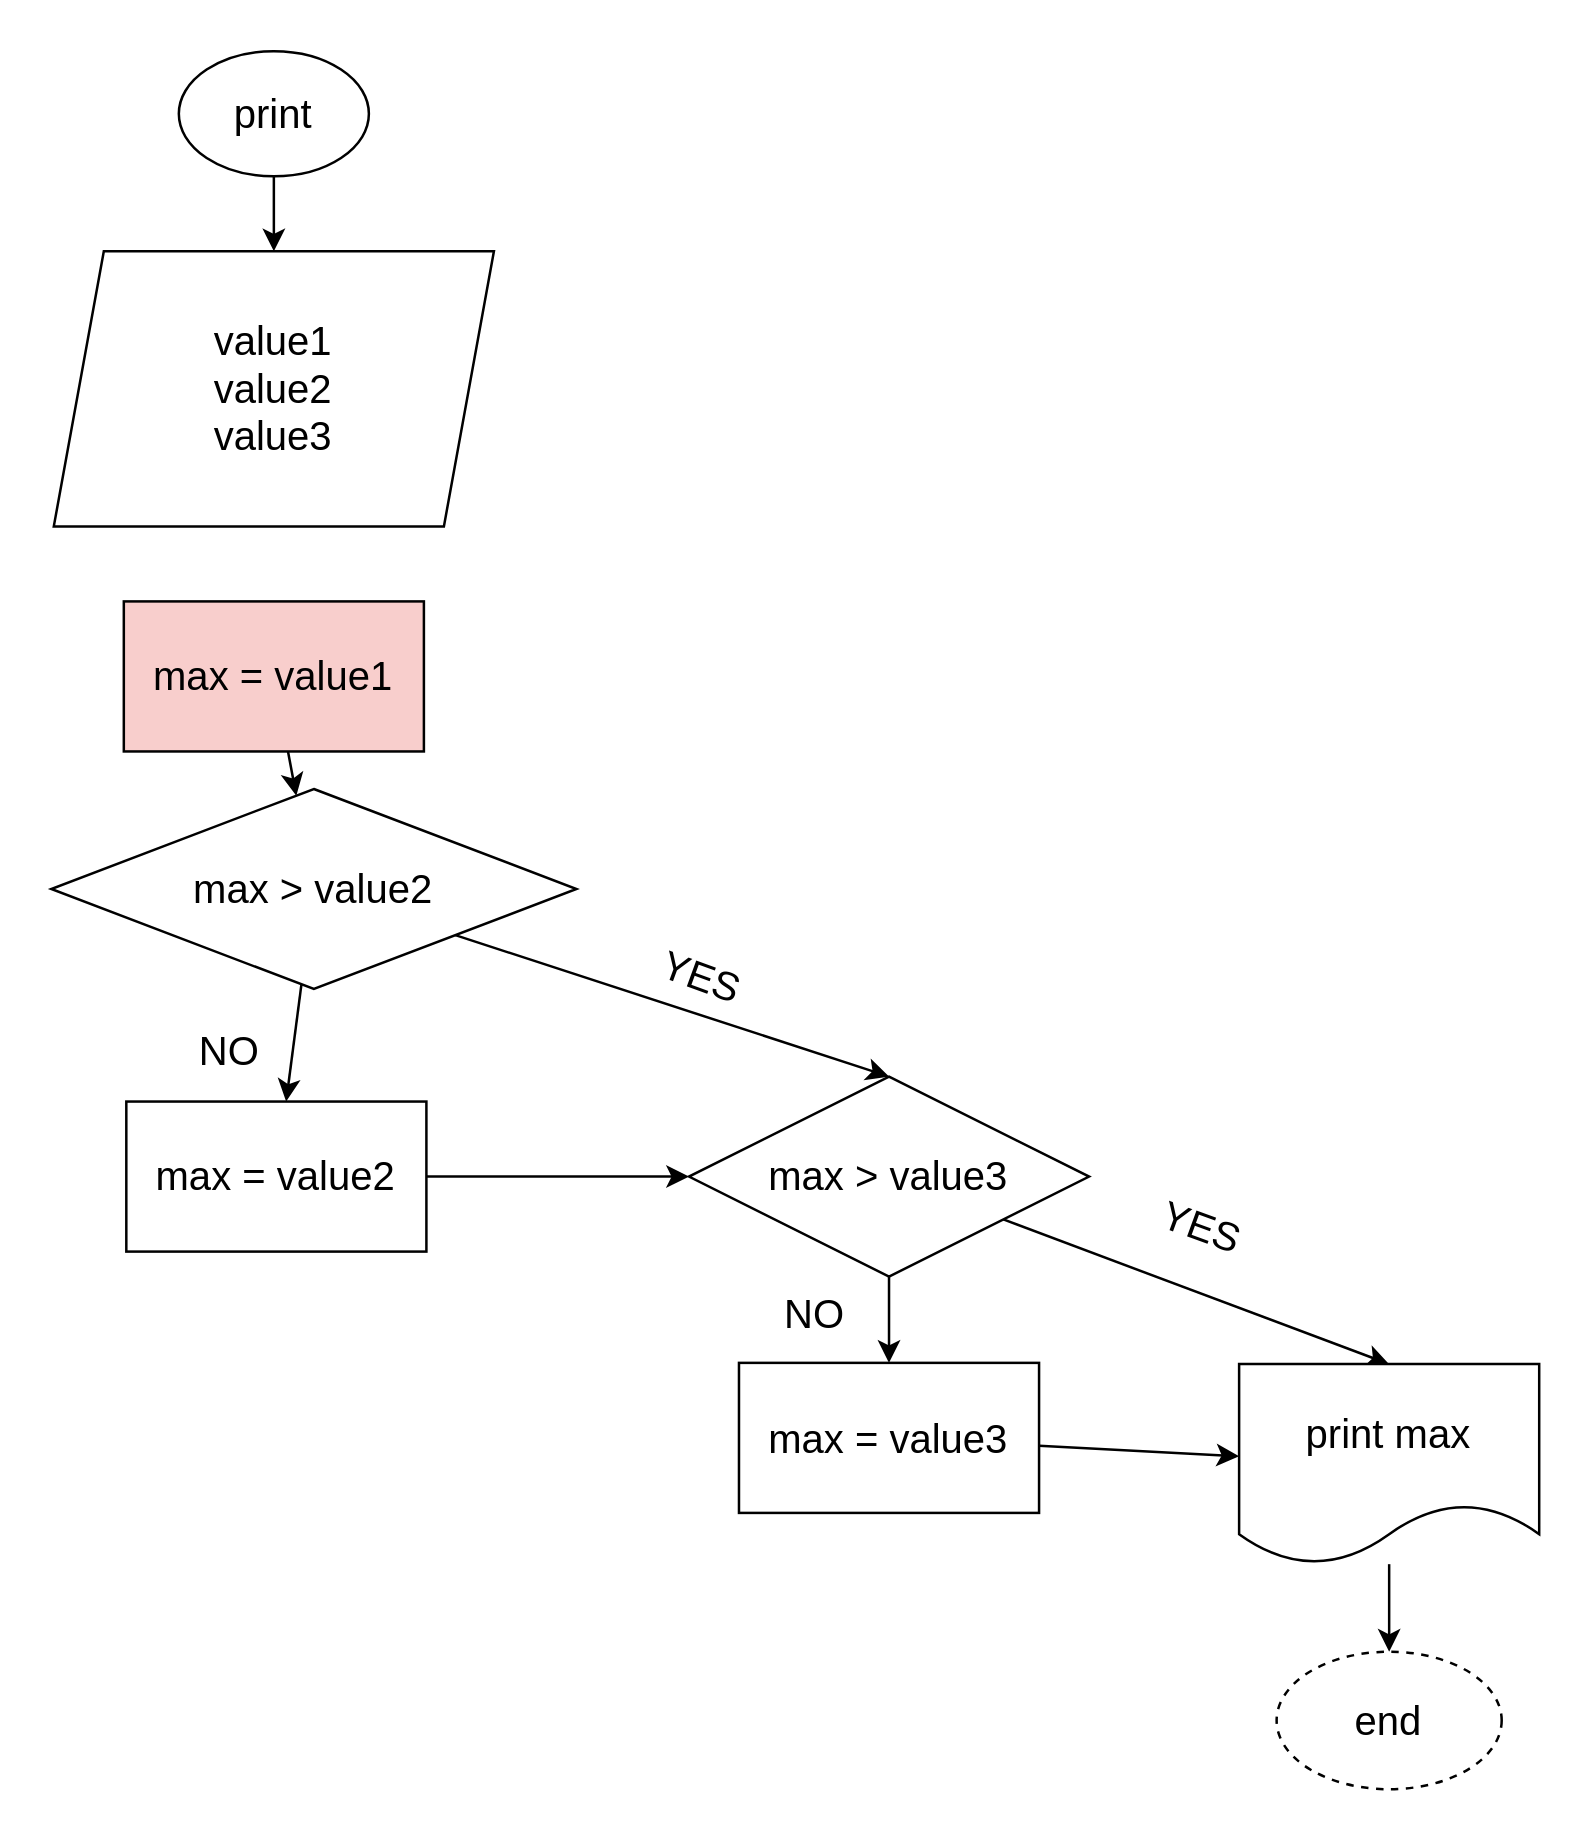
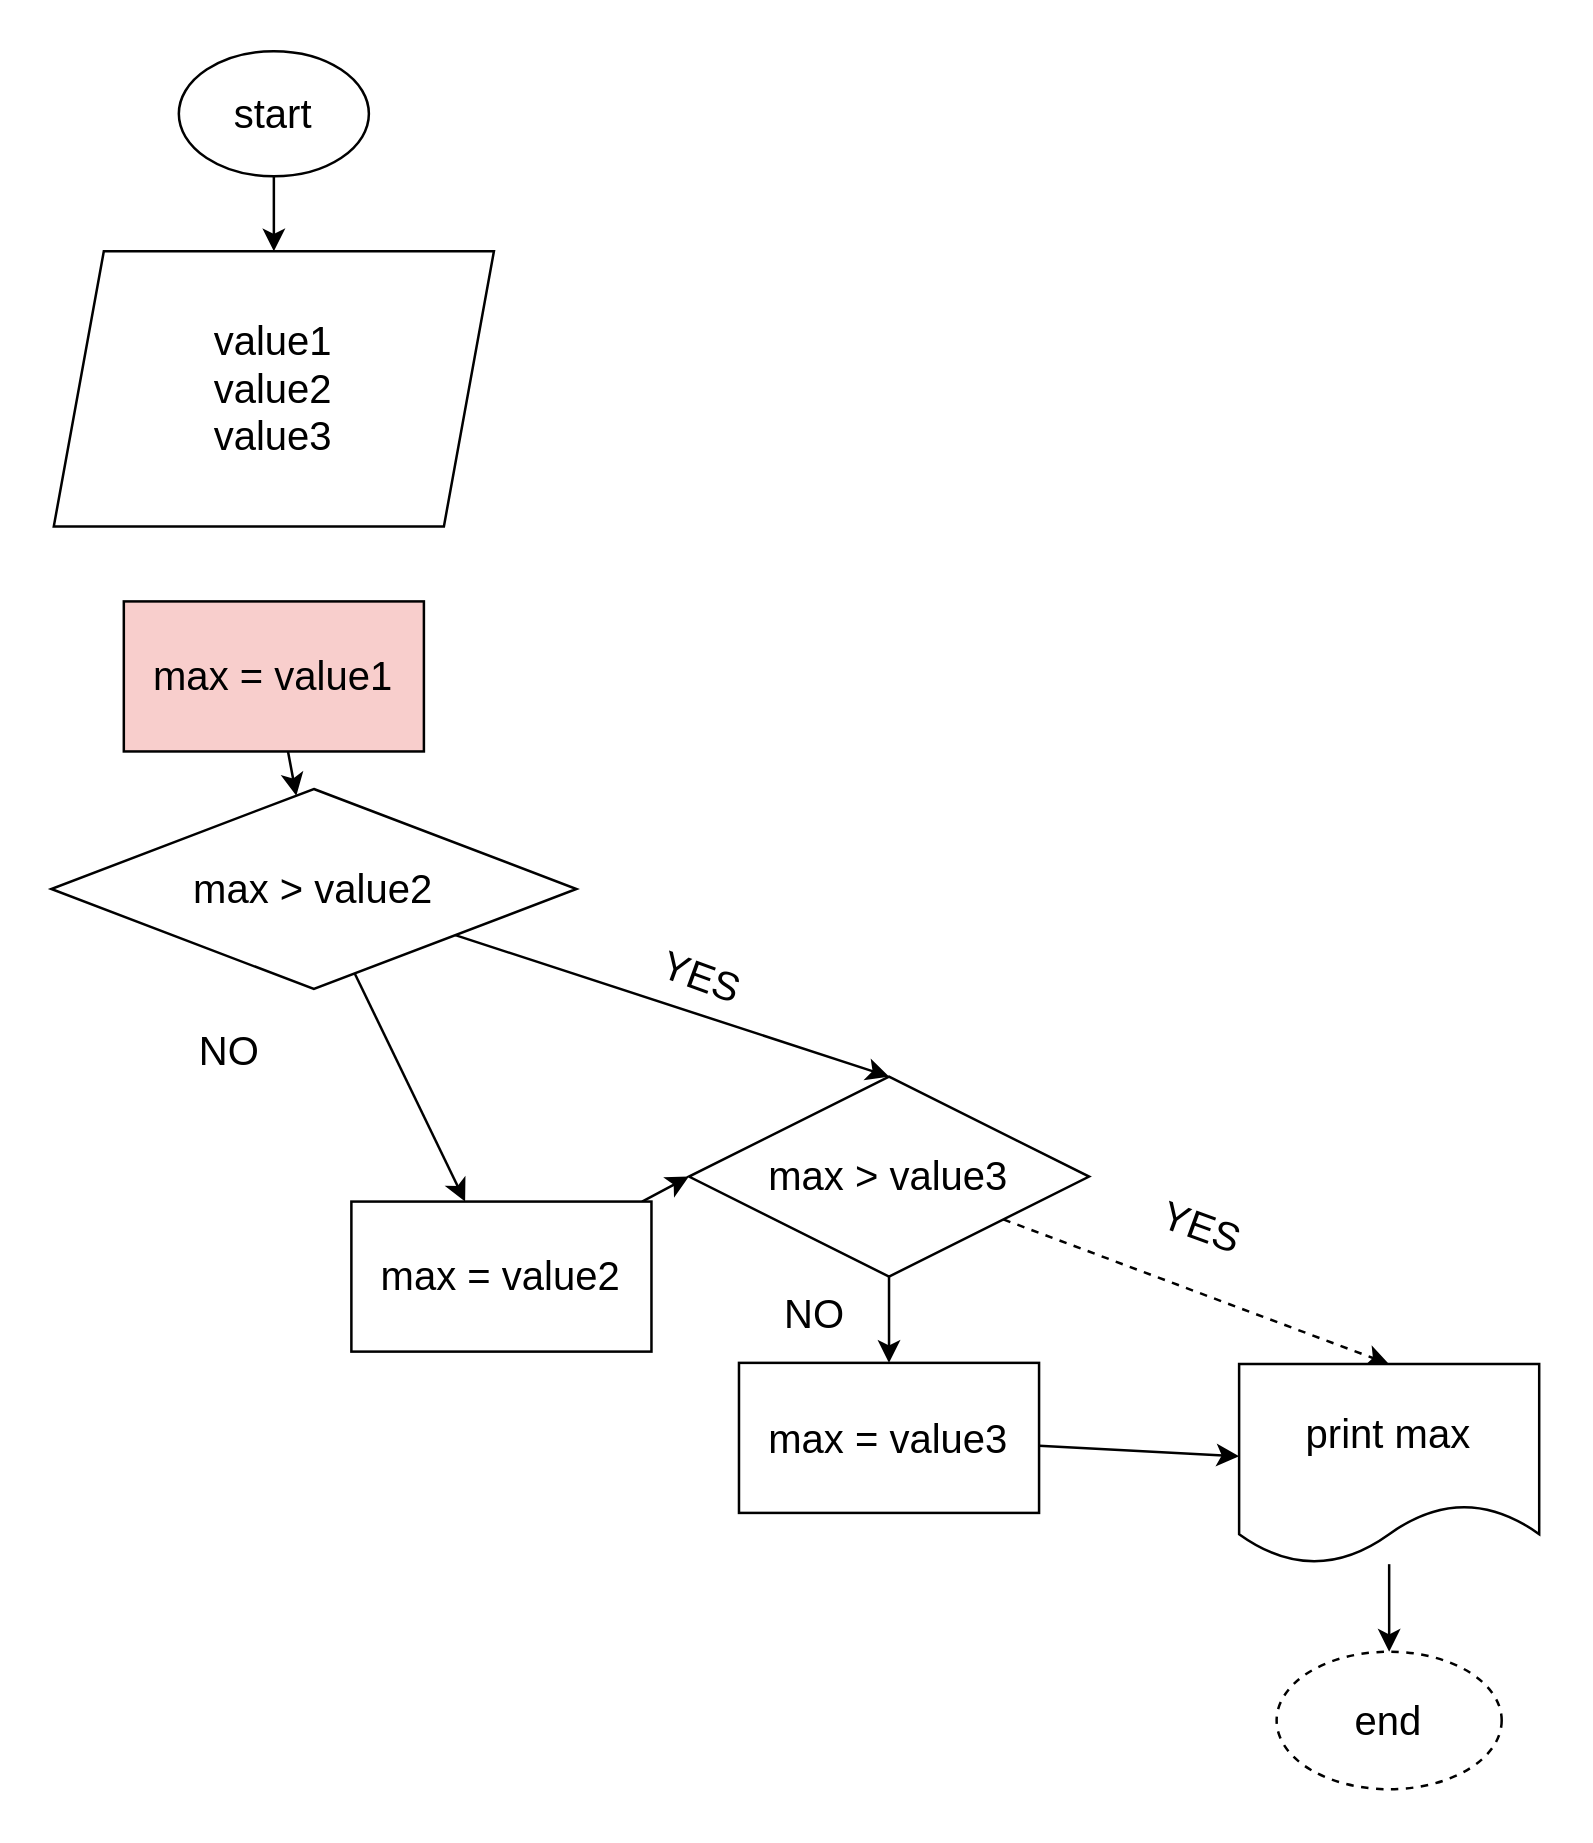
node "print": label "print" -> "start"
node "max = value2": moved (276, 1176) -> (501, 1276)
edge "max > value3" -> "print max": style solid -> dashed
